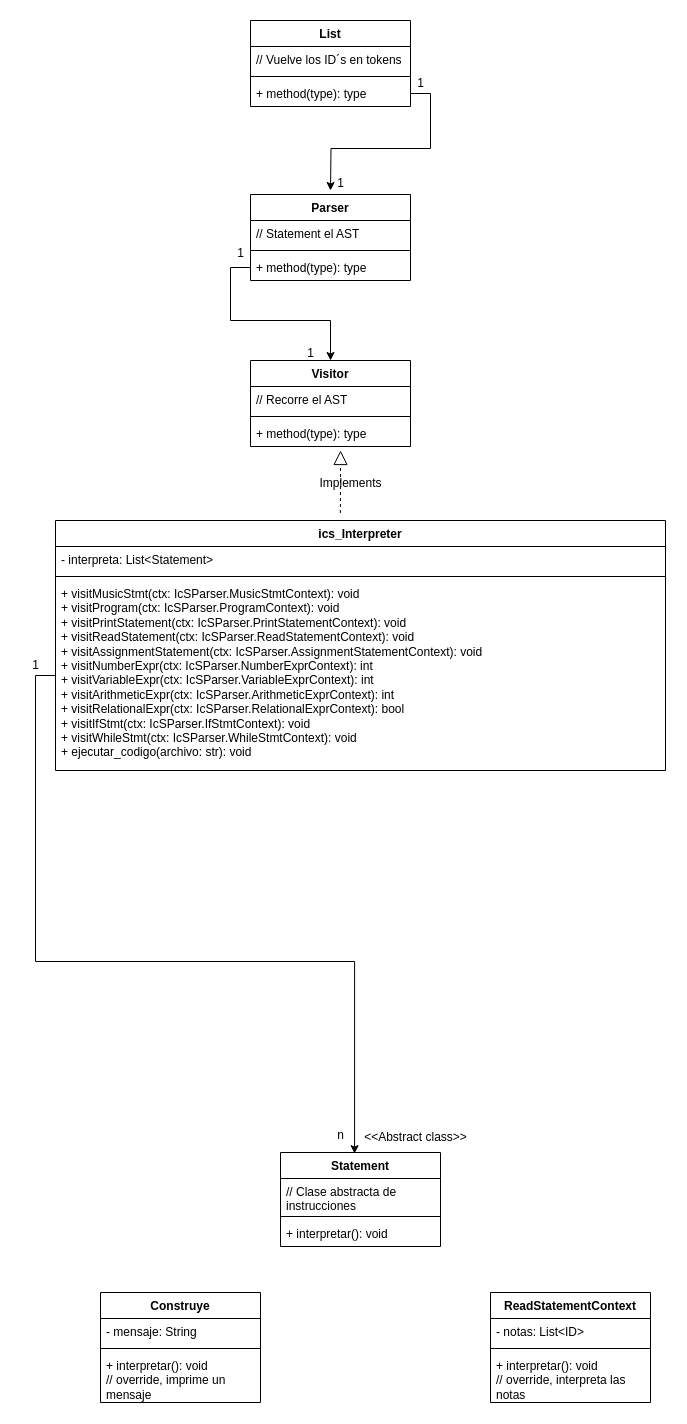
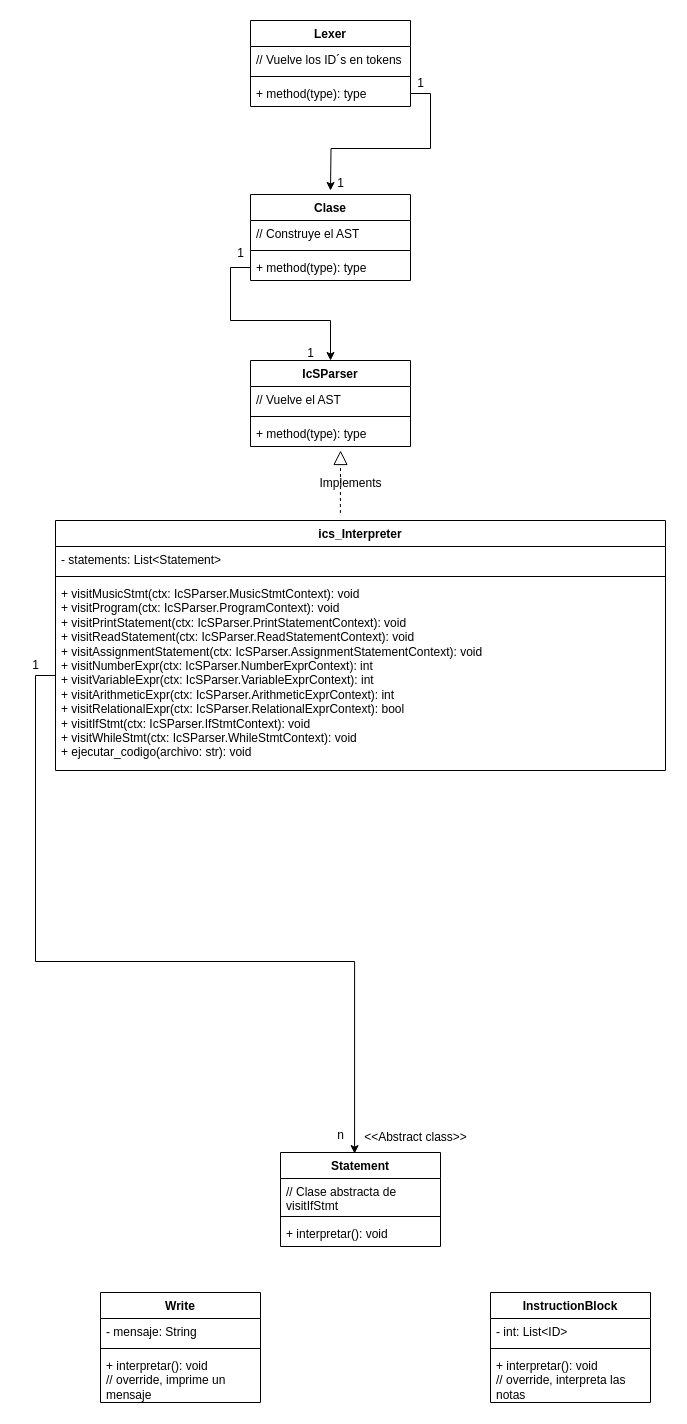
node "List": label "List" -> "Lexer"
node "Parser": label "Parser" -> "Clase"
node "// Statement el AST": label "// Statement el AST" -> "// Construye el AST"
node "Visitor": label "Visitor" -> "IcSParser"
node "// Recorre el AST": label "// Recorre el AST" -> "// Vuelve el AST"
node "- interpreta: List<Statement>": label "- interpreta: List<Statement>" -> "- statements: List<Statement>"
node "// Clase abstracta de instrucciones": label "// Clase abstracta de instrucciones" -> "// Clase abstracta de visitIfStmt"
node "Construye": label "Construye" -> "Write"
node "ReadStatementContext": label "ReadStatementContext" -> "InstructionBlock"
node "- notas: List<ID>": label "- notas: List<ID>" -> "- int: List<ID>"
